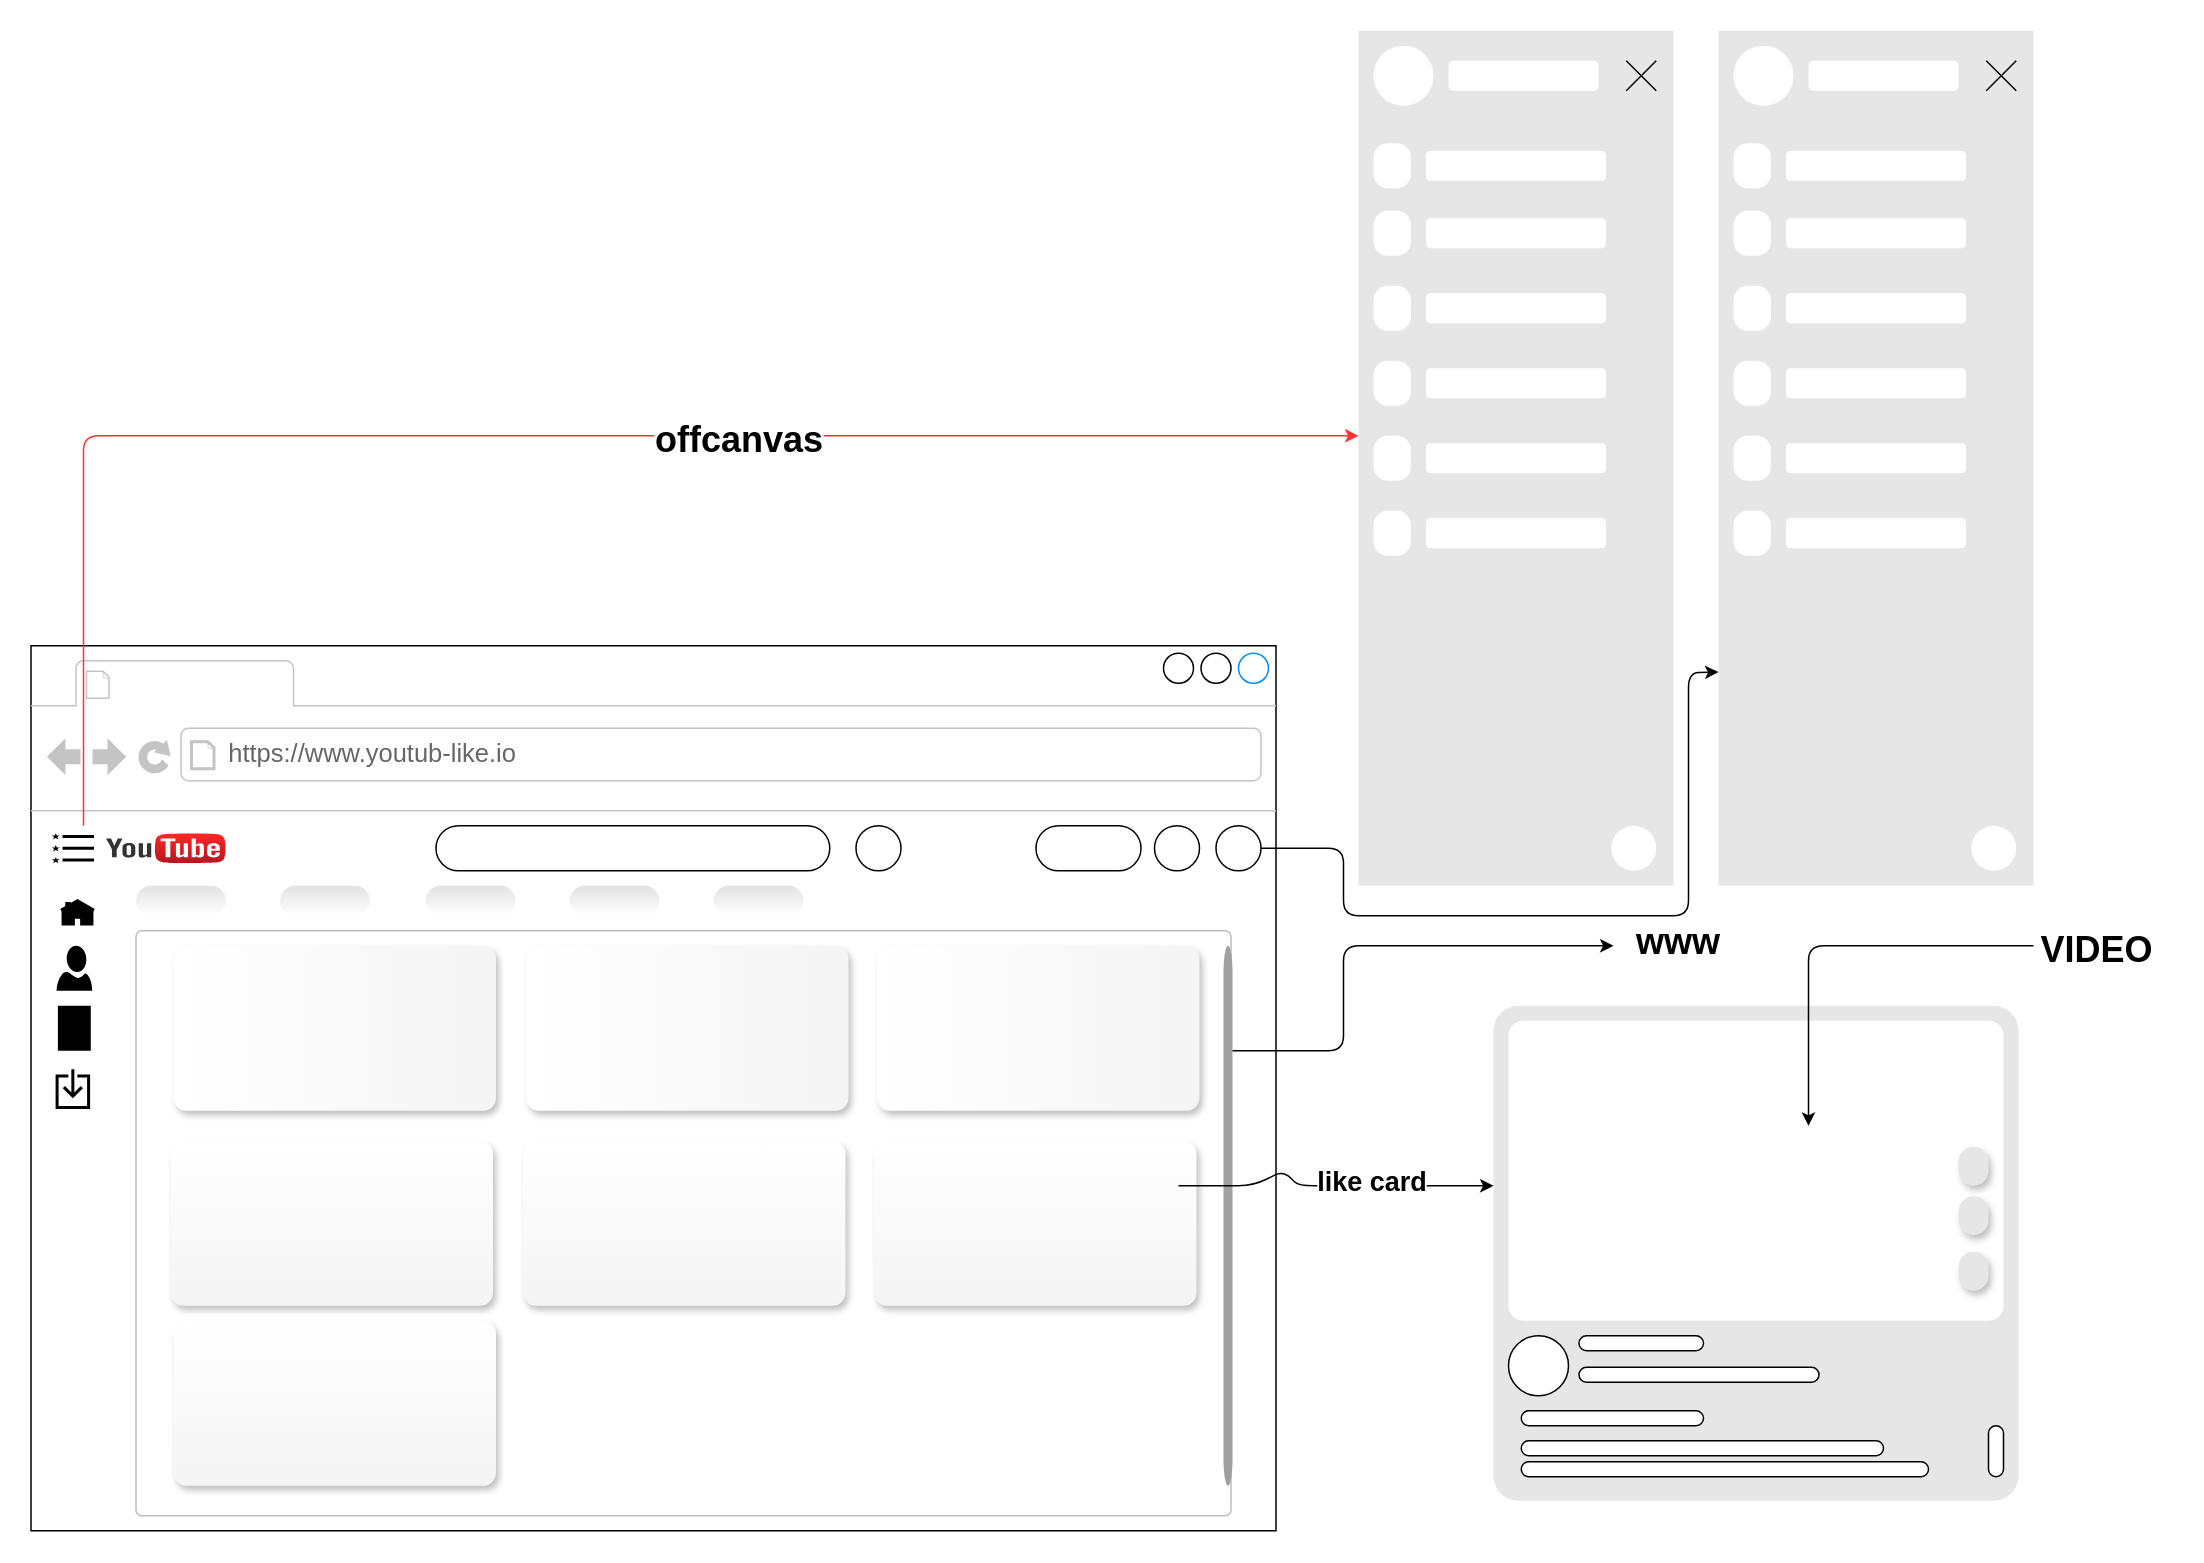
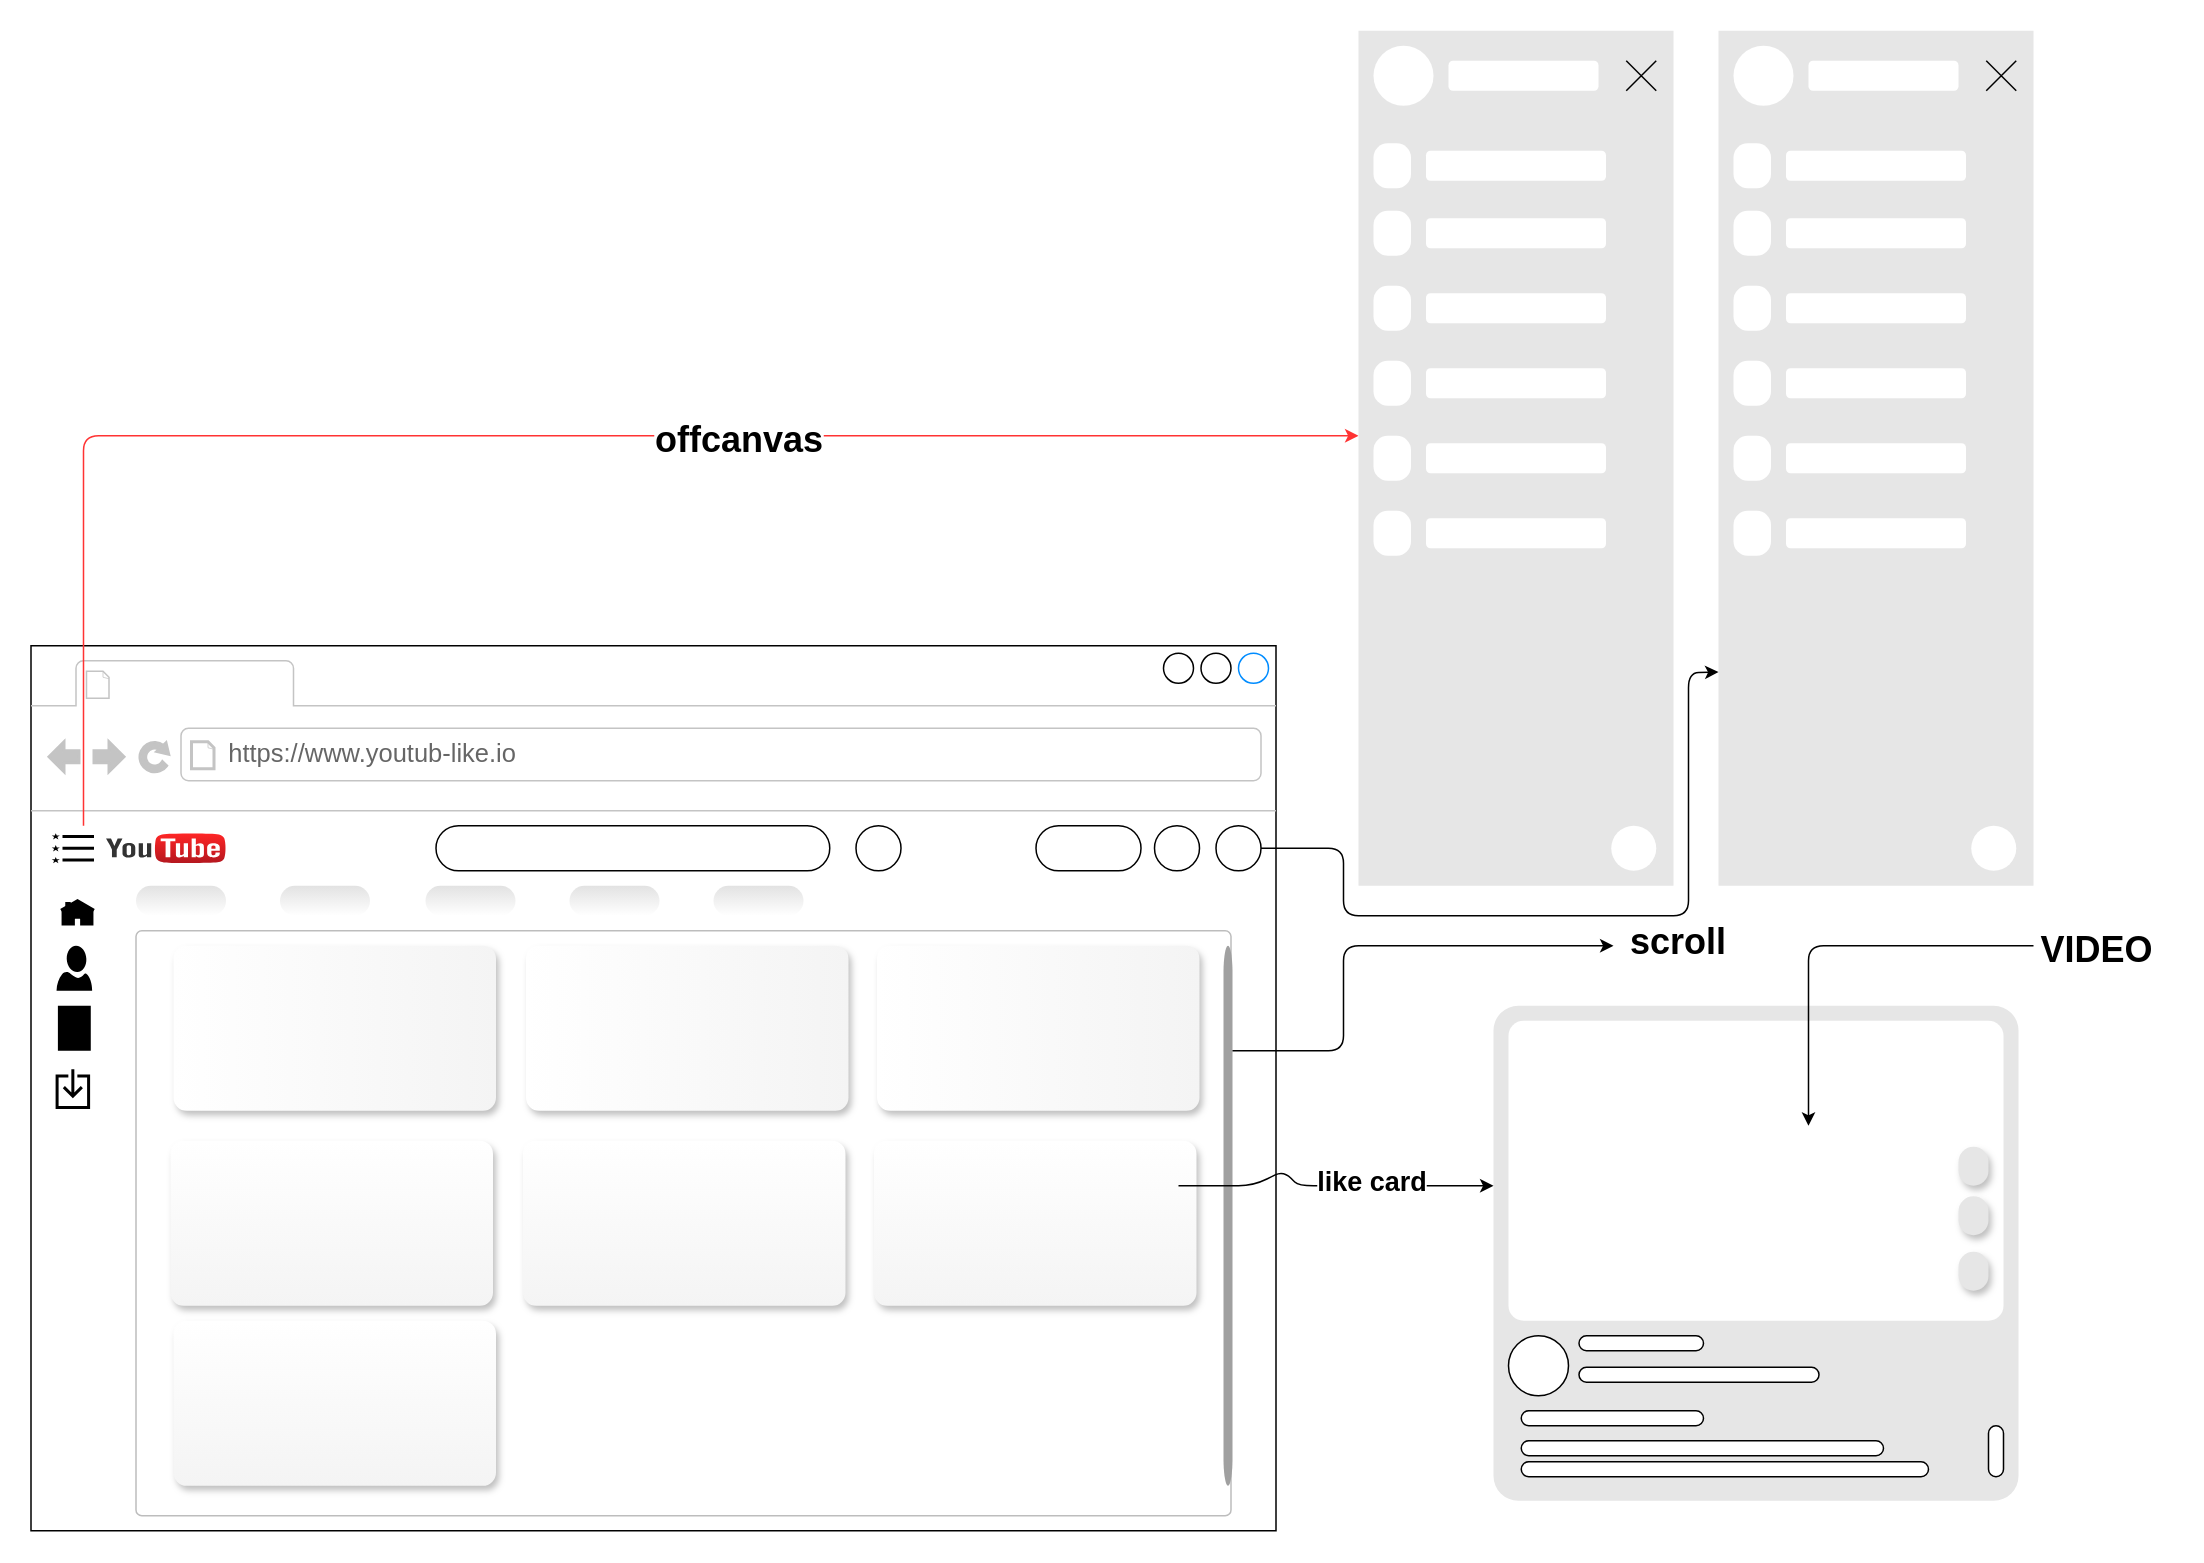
node "www": label "www" -> "scroll"
